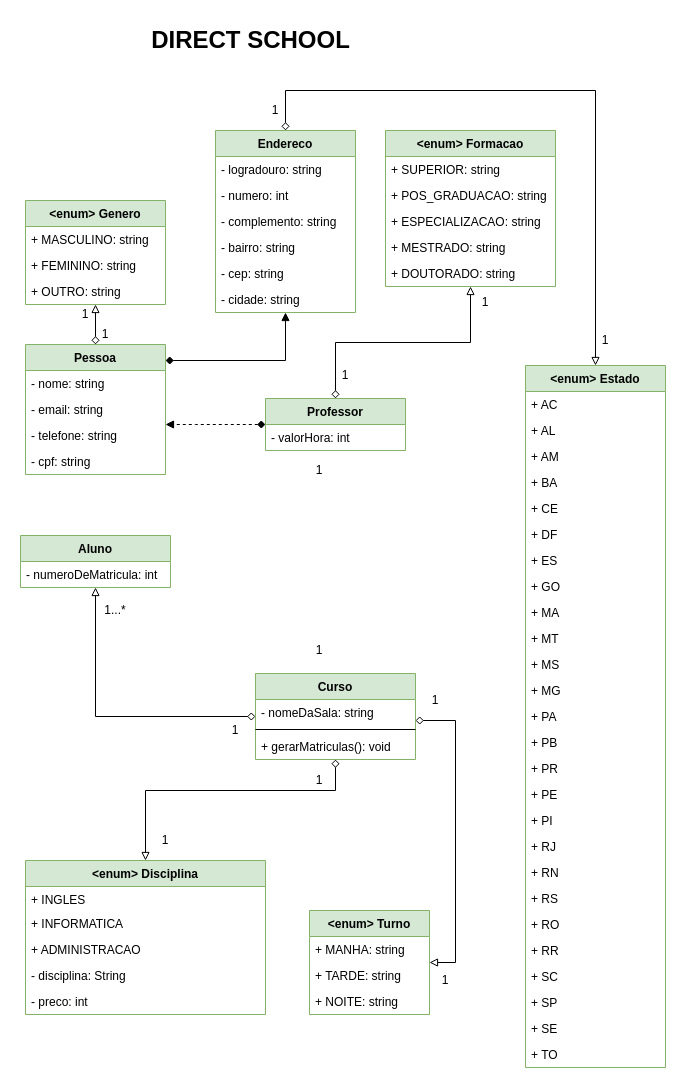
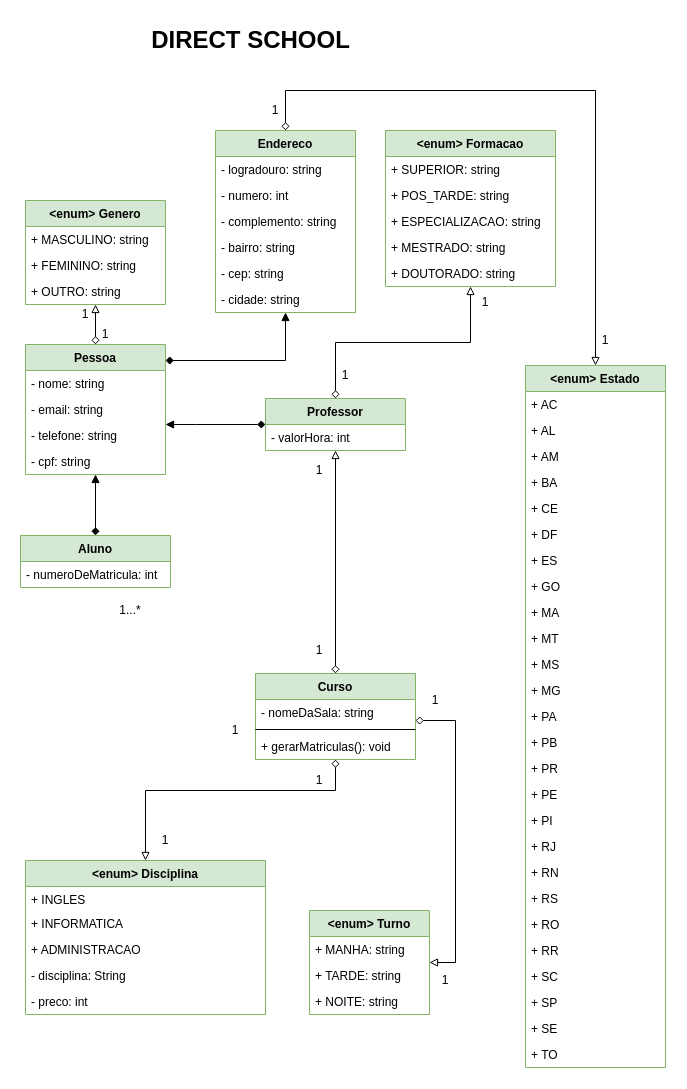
node "+ POS_GRADUACAO: string": label "+ POS_GRADUACAO: string" -> "+ POS_TARDE: string"
edge "Pessoa" -- "Professor": style dashed -> solid
edge "Pessoa" -- "Aluno": added
edge "Professor" -- "Curso": added
node "1...*": moved (116, 611) -> (131, 611)
edge "Aluno" -- "Curso": removed
